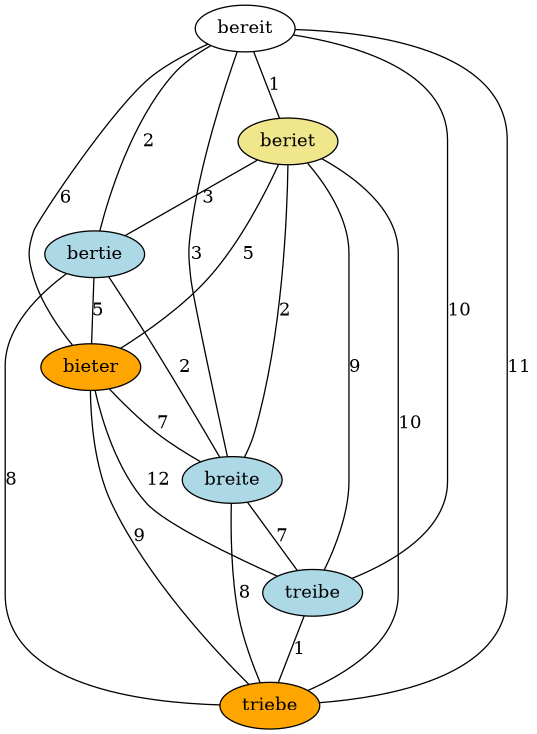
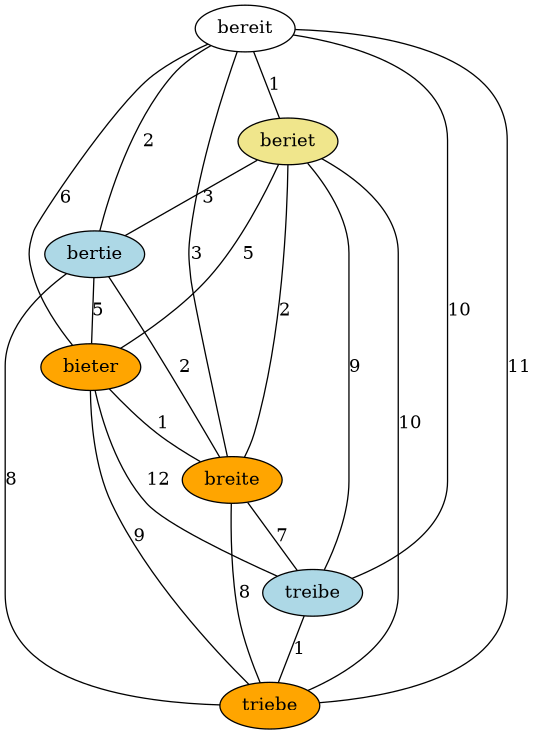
edge "bieter" -- "breite": label "7" -> "1"
node "breite": fillcolor lightblue -> orange
